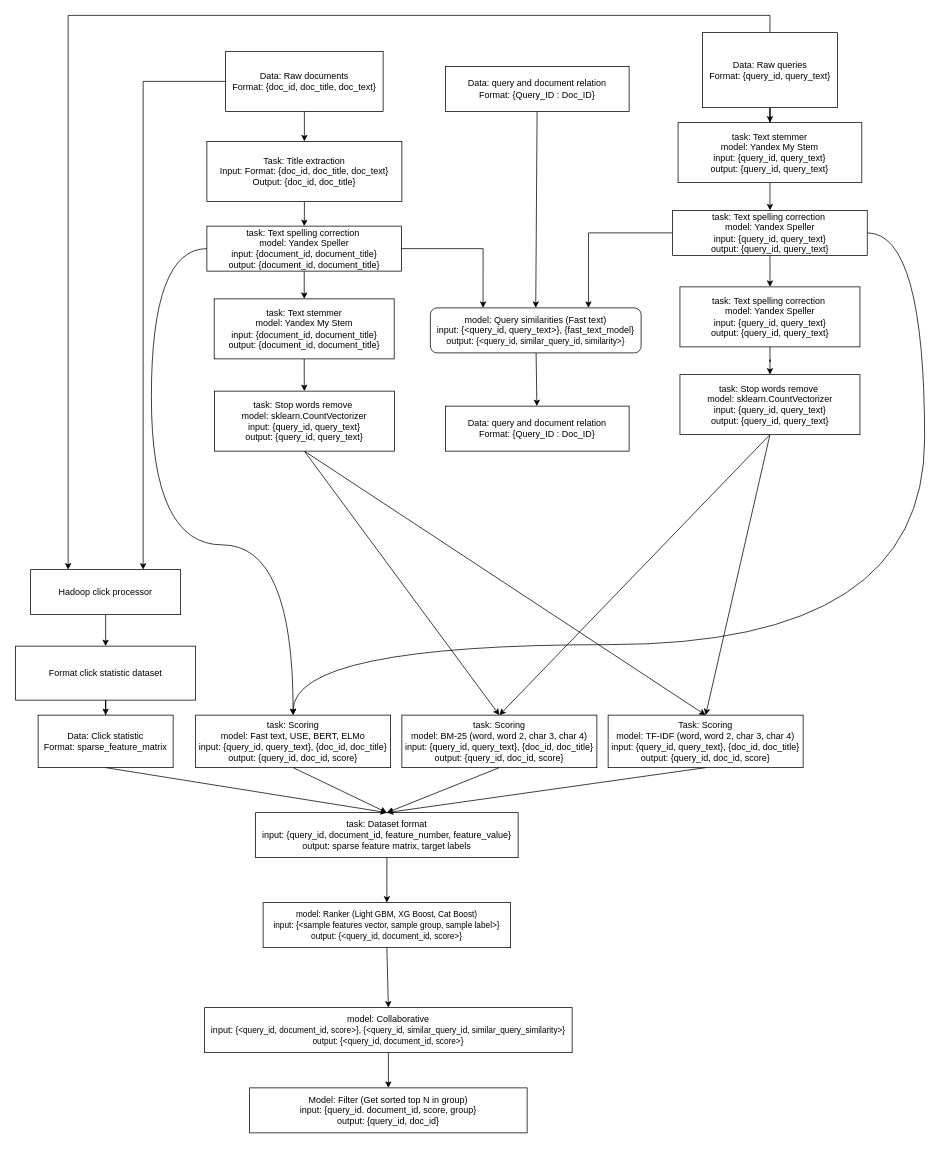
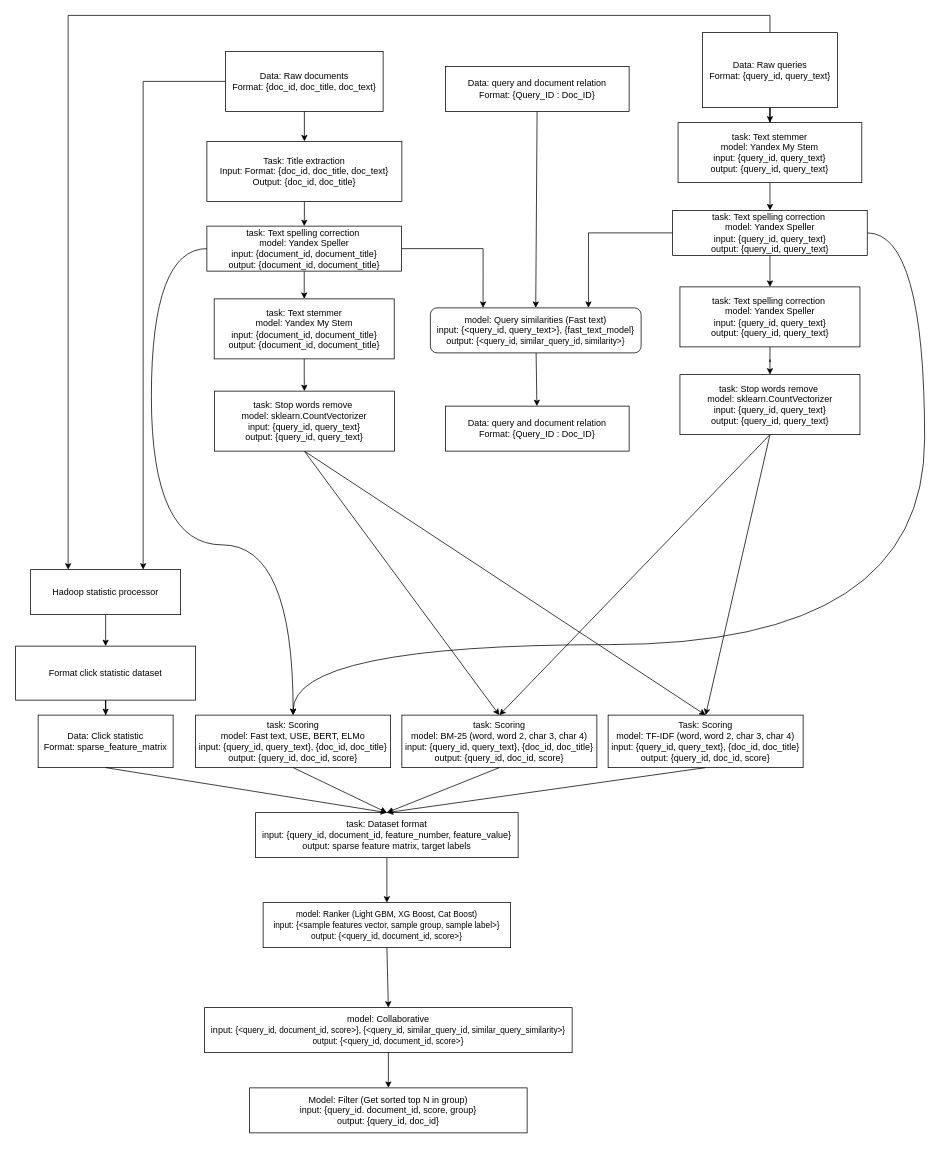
node "Hadoop click processor": label "Hadoop click processor" -> "Hadoop statistic processor"
